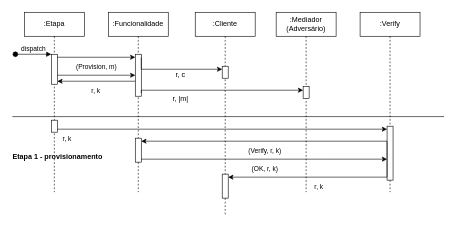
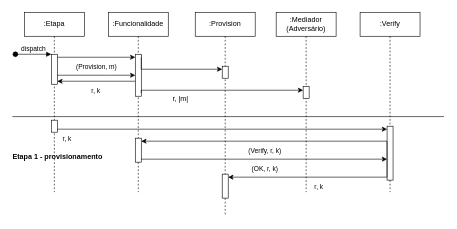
node ":Cliente": label ":Cliente" -> ":Provision"
node "r, c": removed
